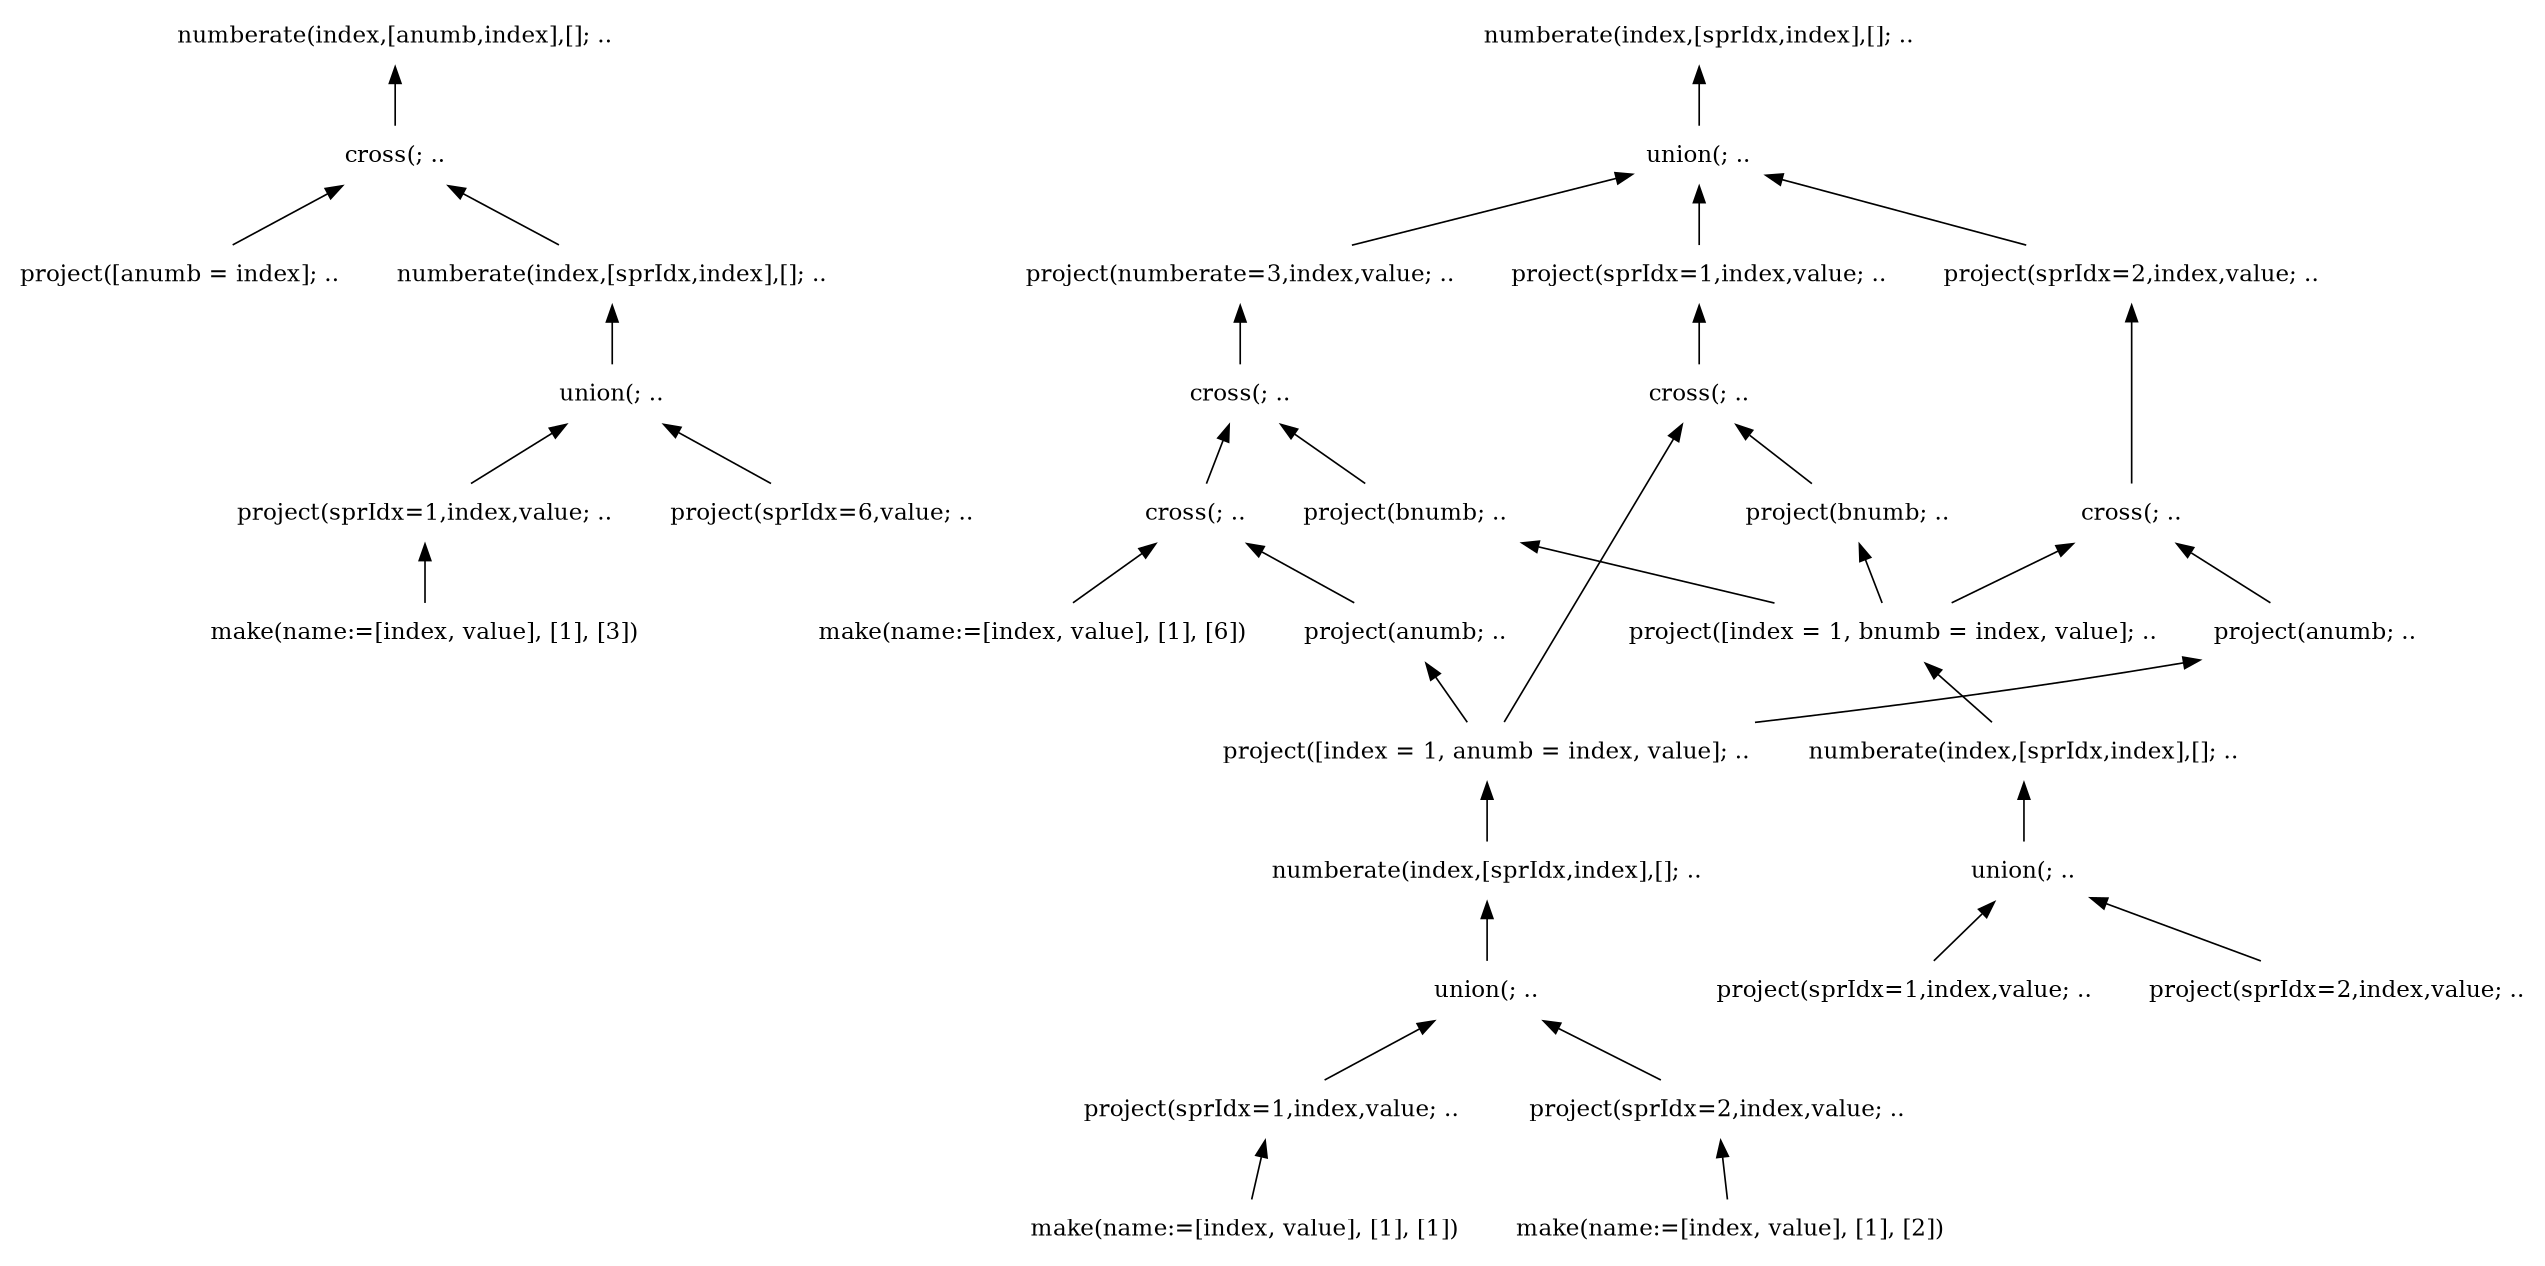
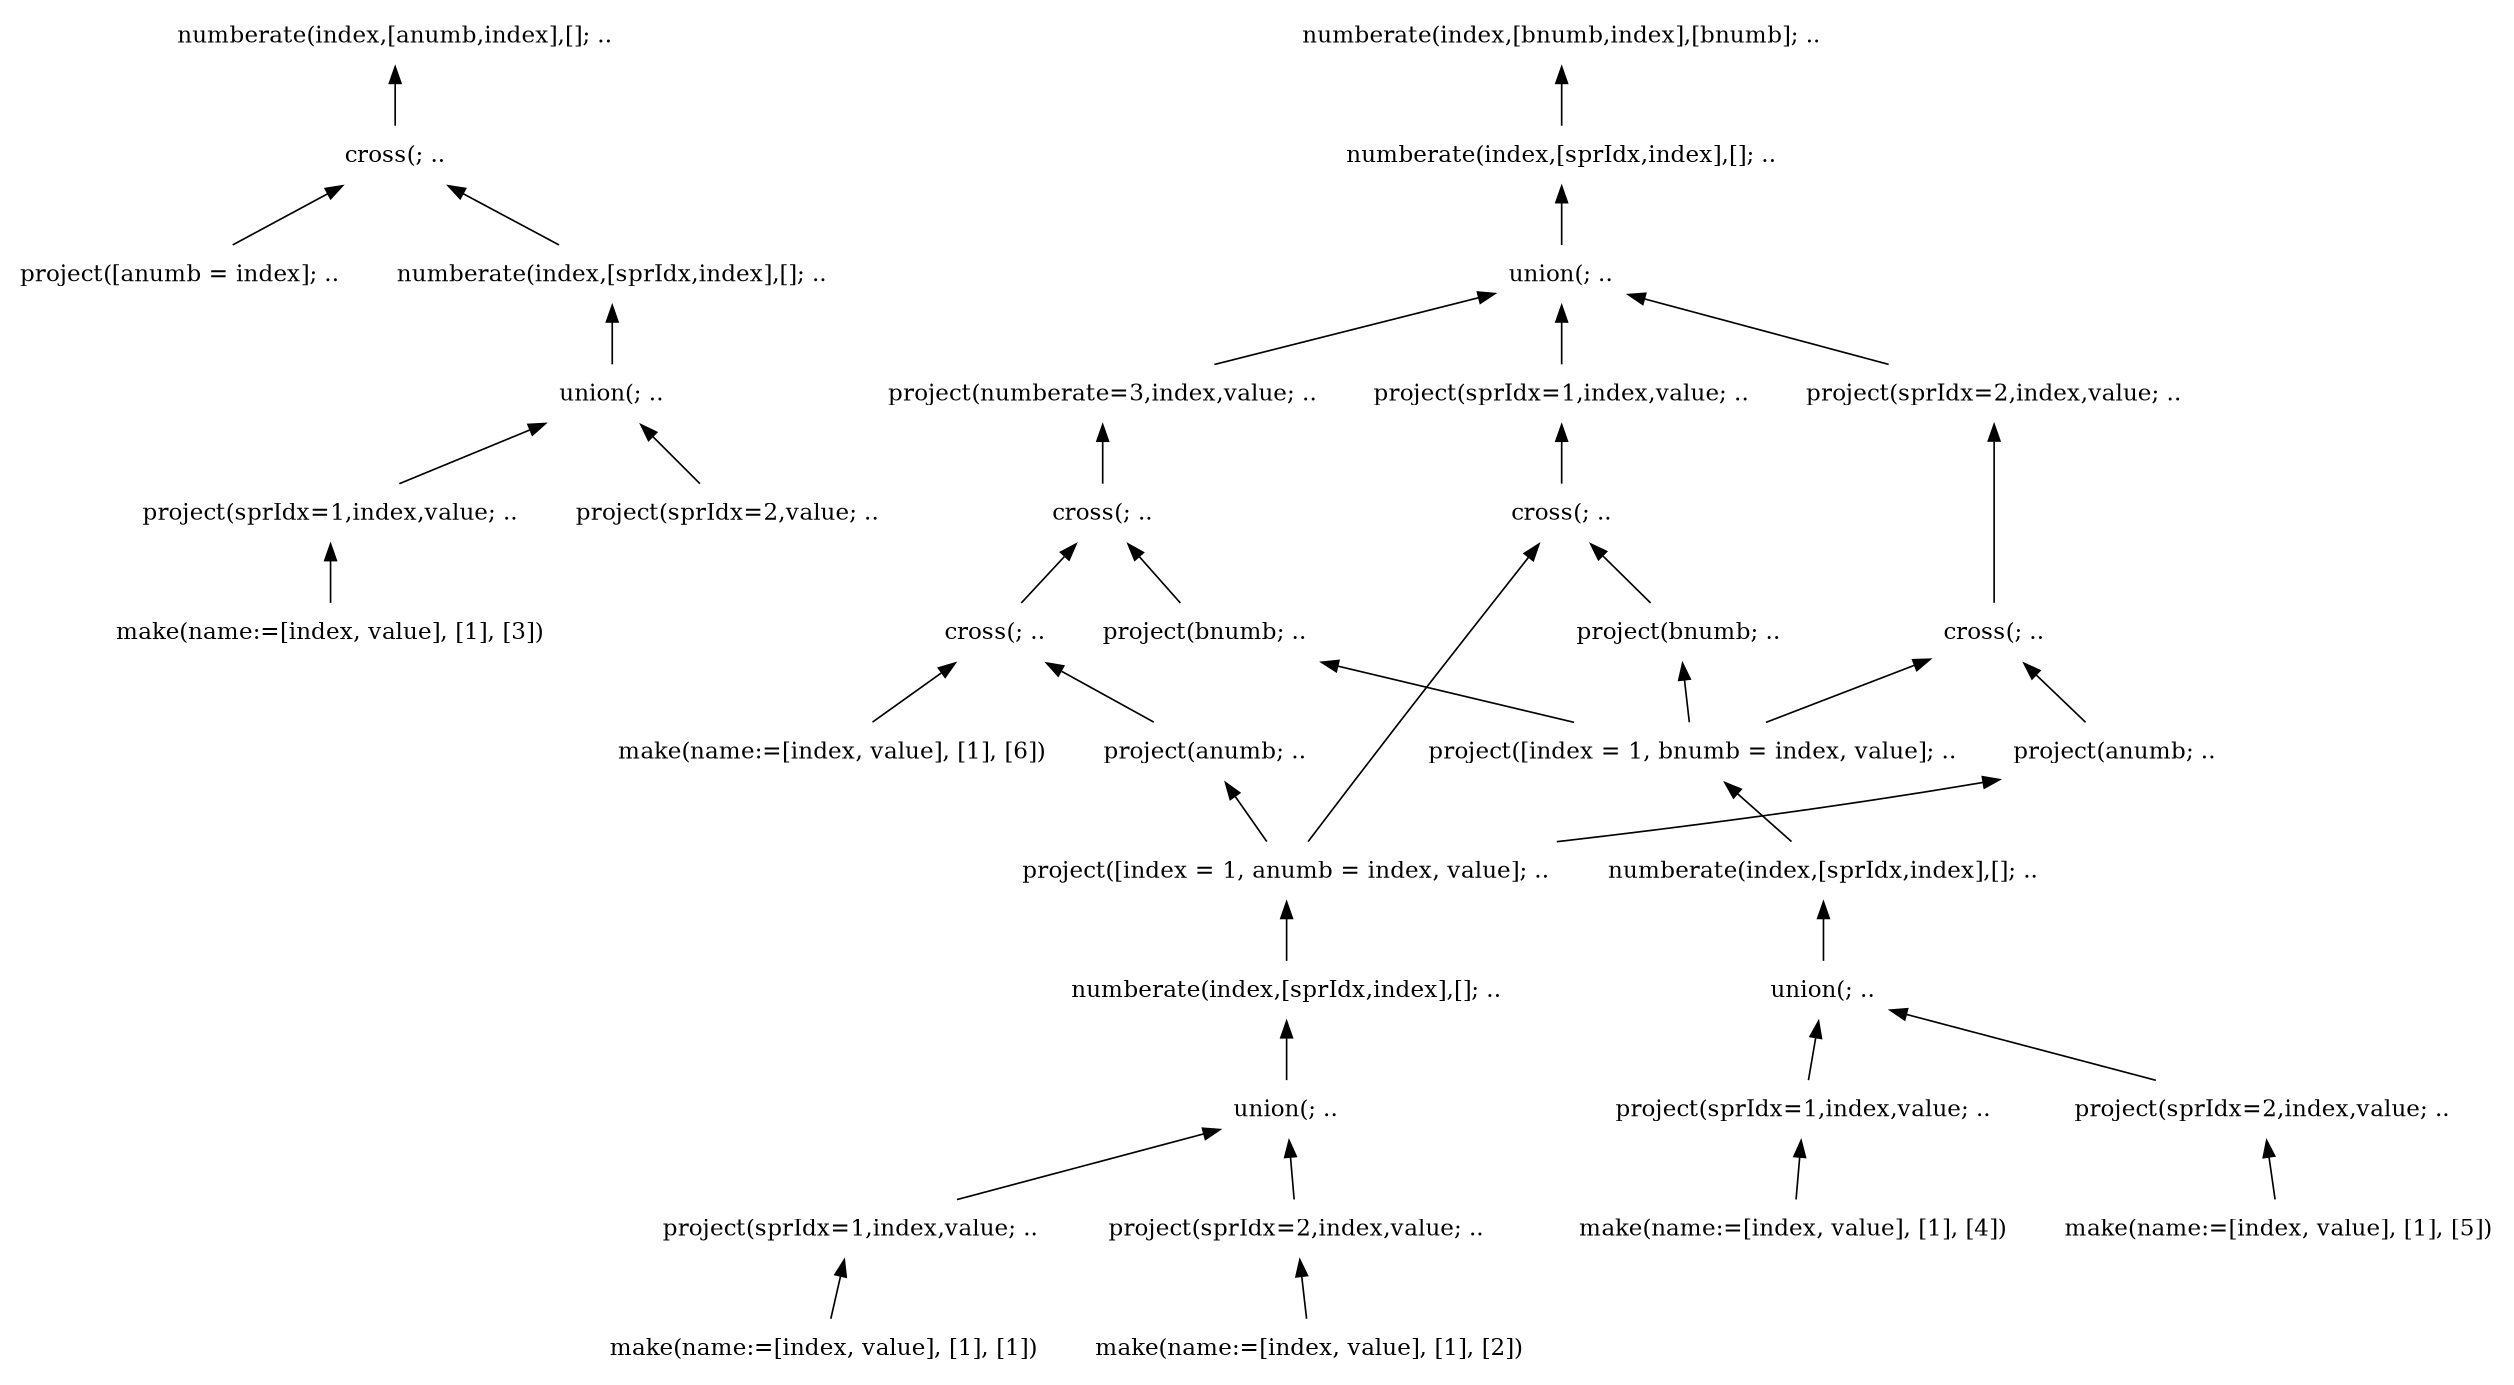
node "numberate(index,[bnumb,index],[bnumb]; ..": added
node "project(sprIdx=6,value; ..": label "project(sprIdx=6,value; .." -> "project(sprIdx=2,value; .."
node "make(name:=[index, value], [1], [4])": added
node "make(name:=[index, value], [1], [5])": added
